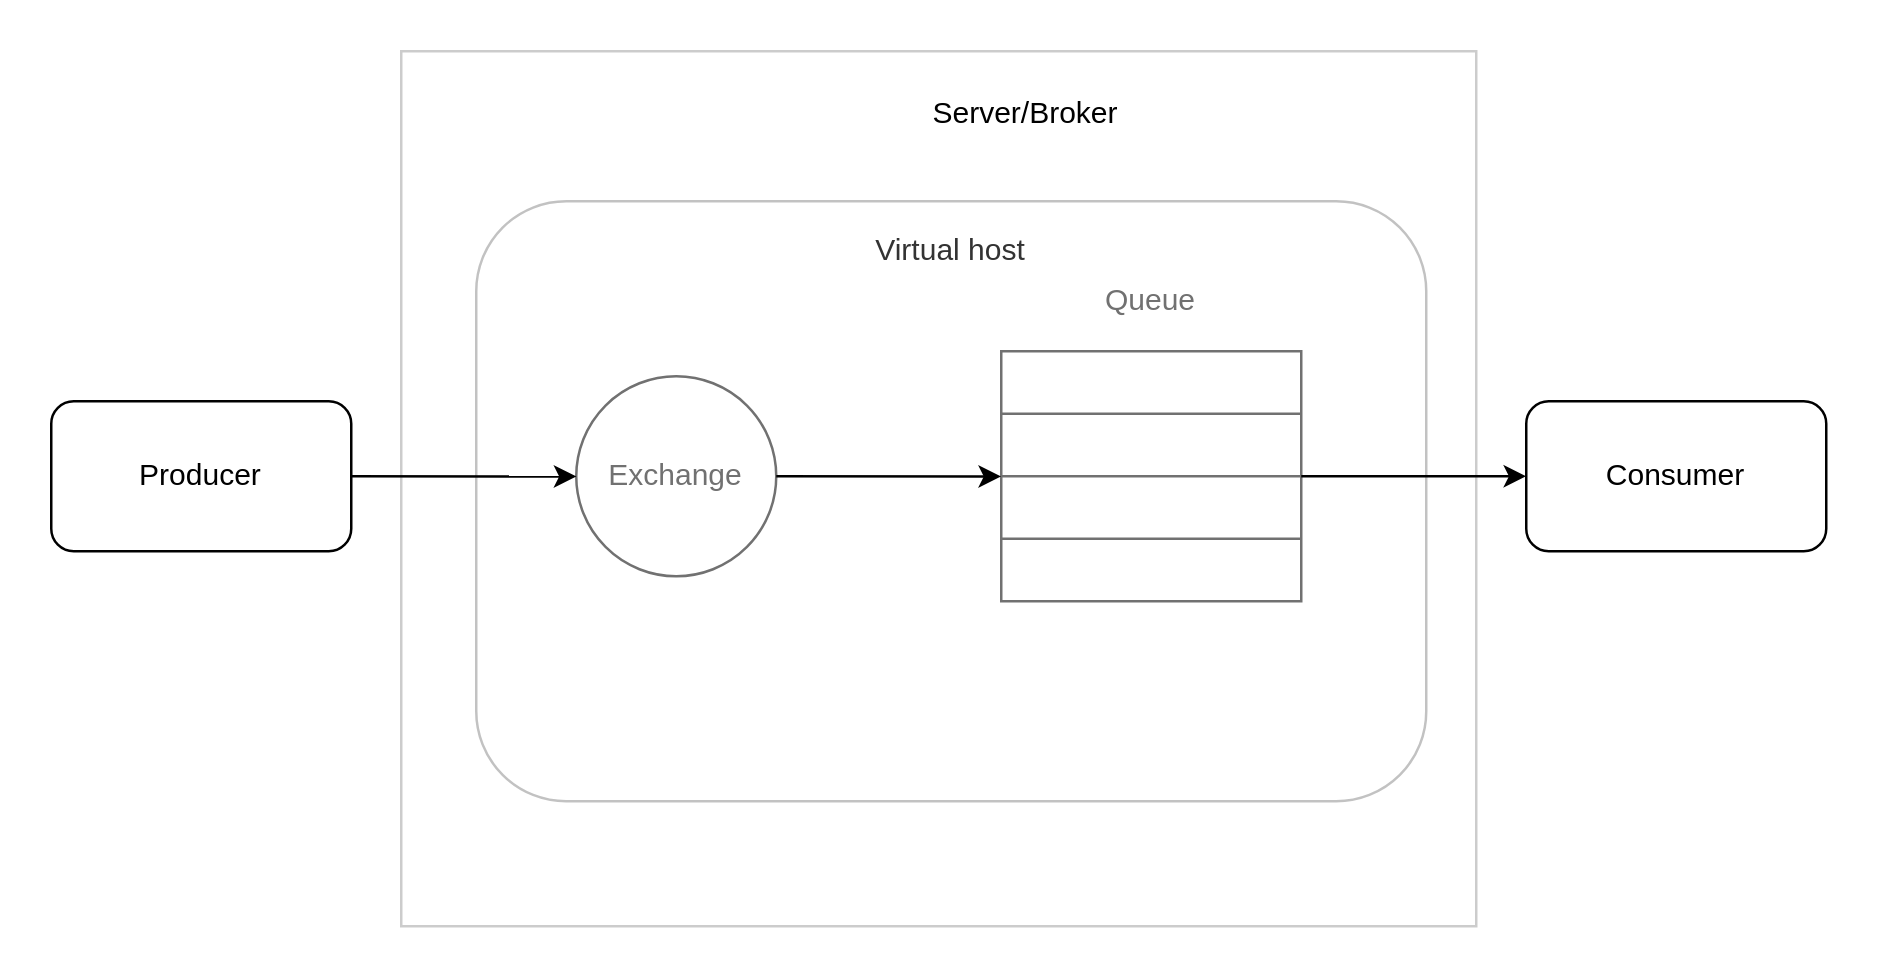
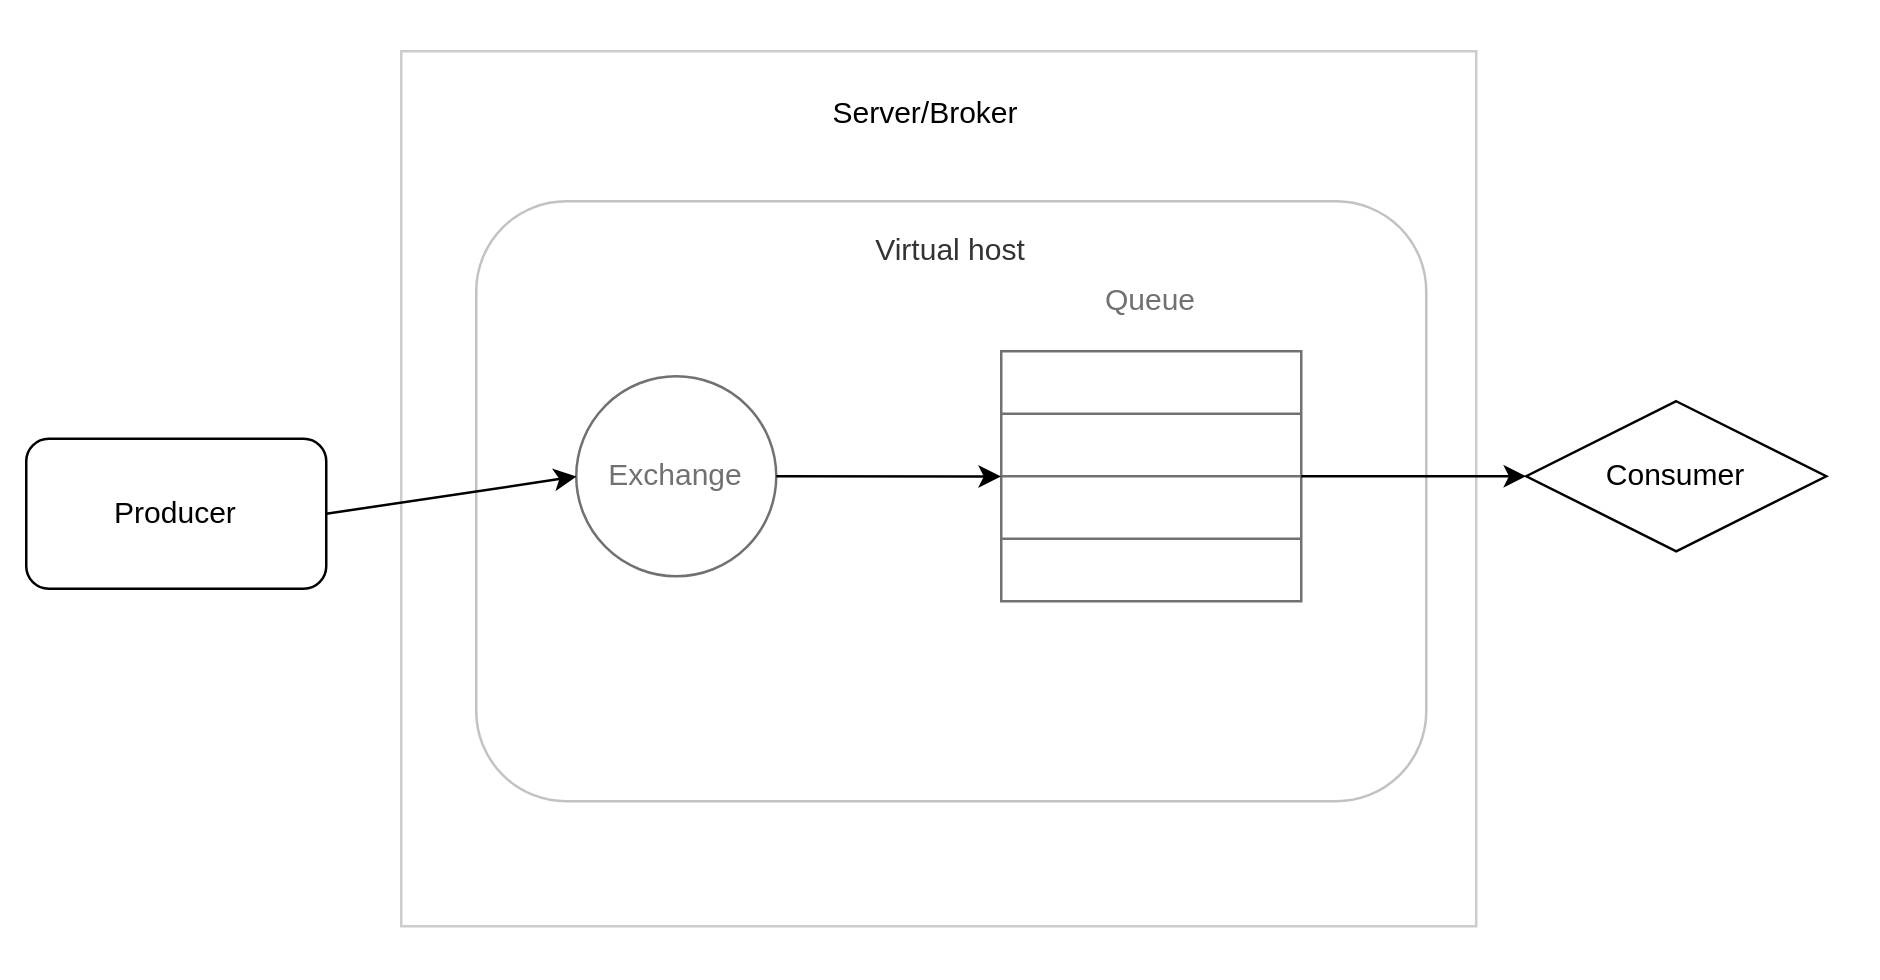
node "Server/Broker": moved (1026, 114) -> (926, 114)
node "Producer": moved (201, 476) -> (176, 514)
node "Consumer": shape rounded rectangle -> diamond
